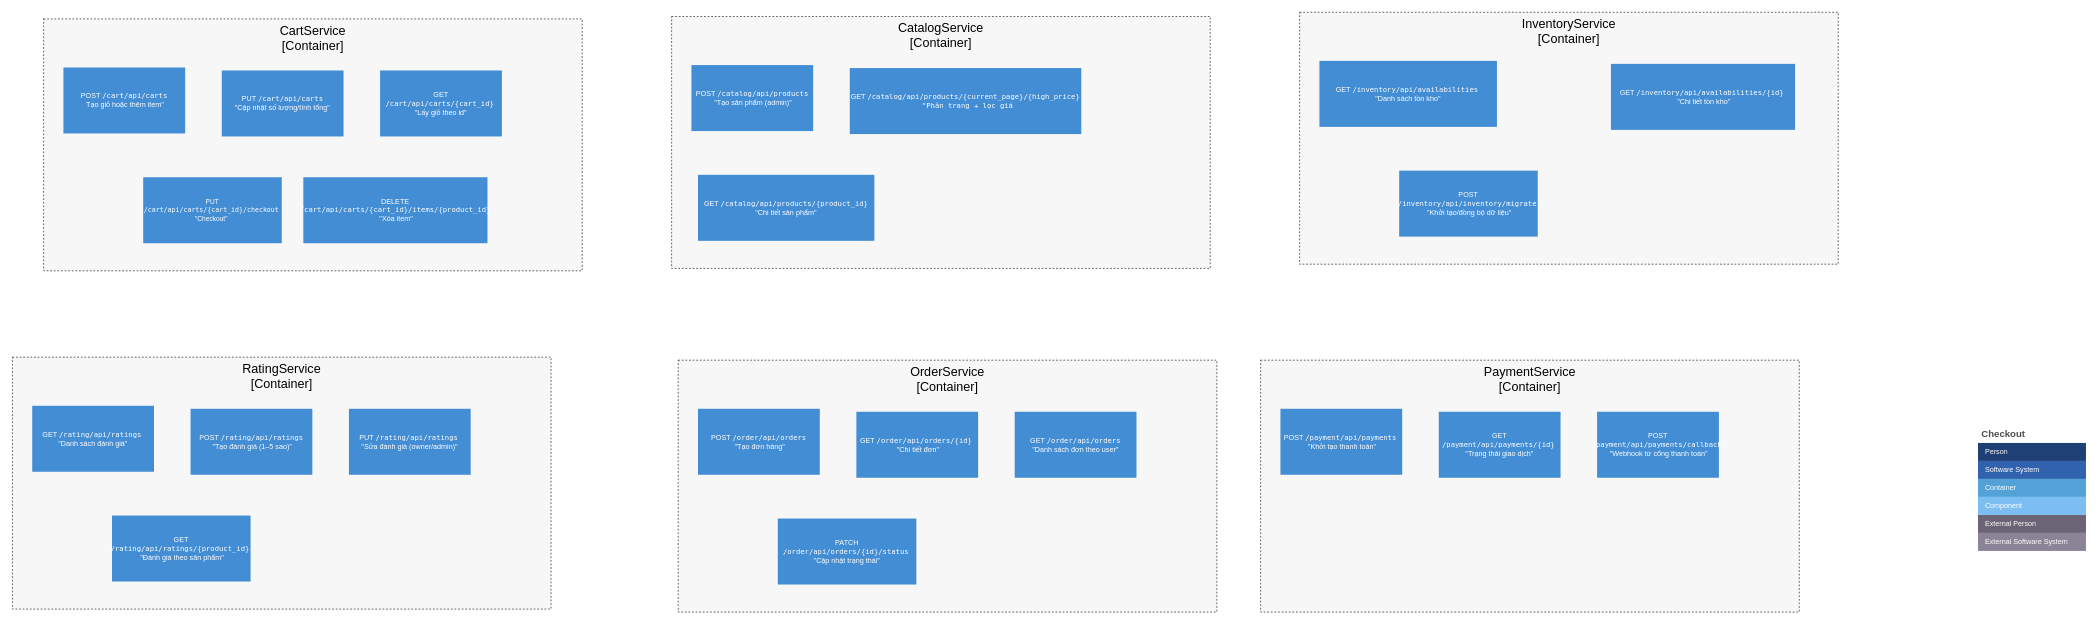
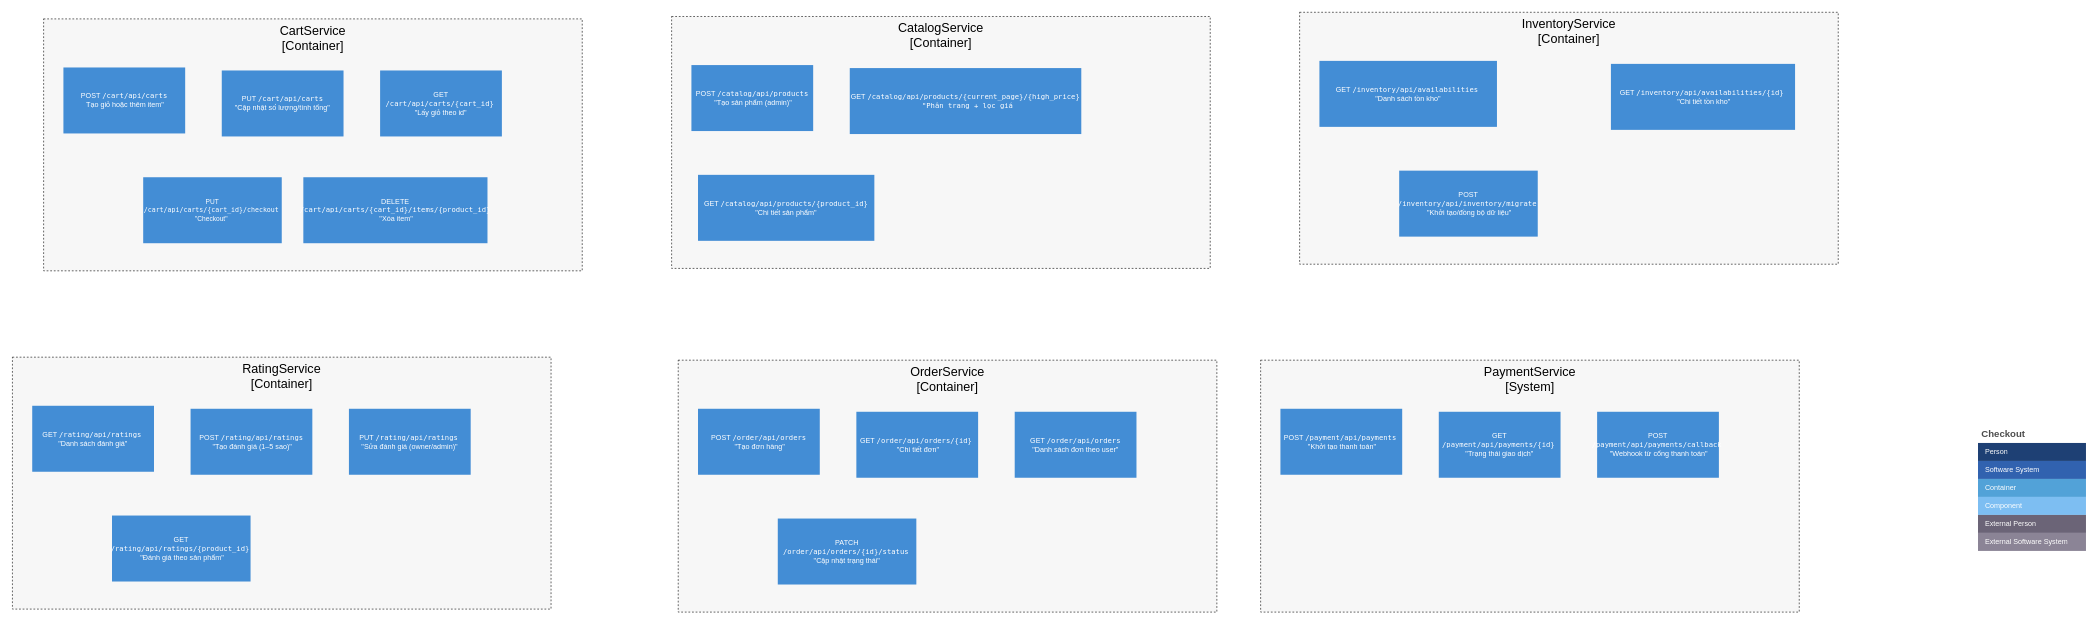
node "PaymentService [Container]": label "PaymentService [Container]" -> "PaymentService [System]"
